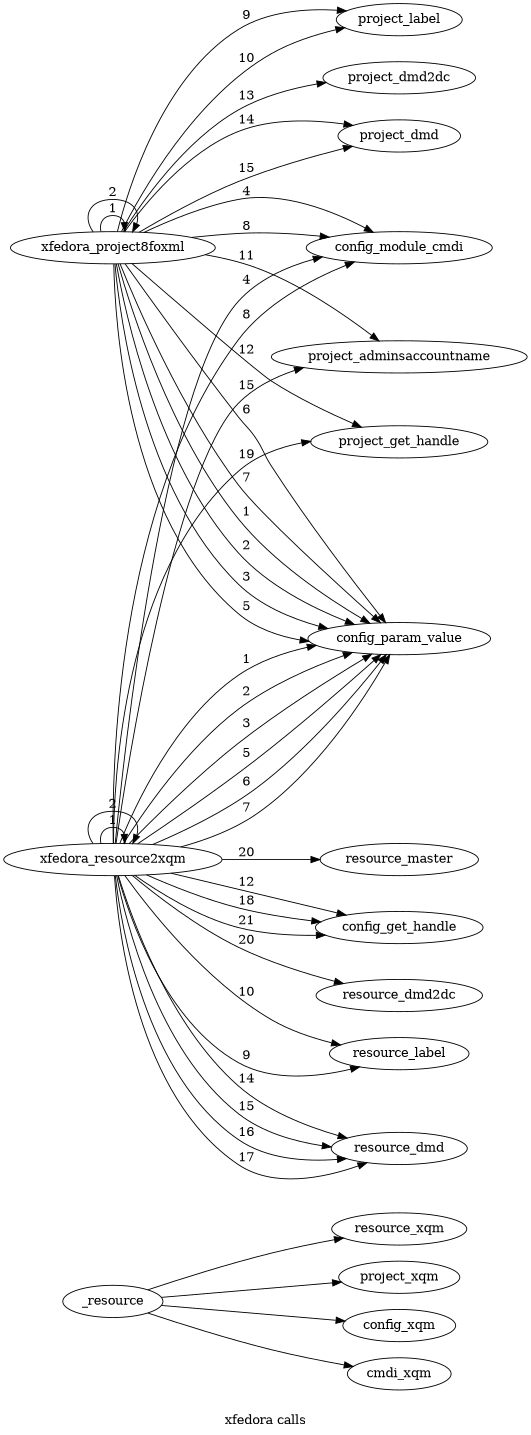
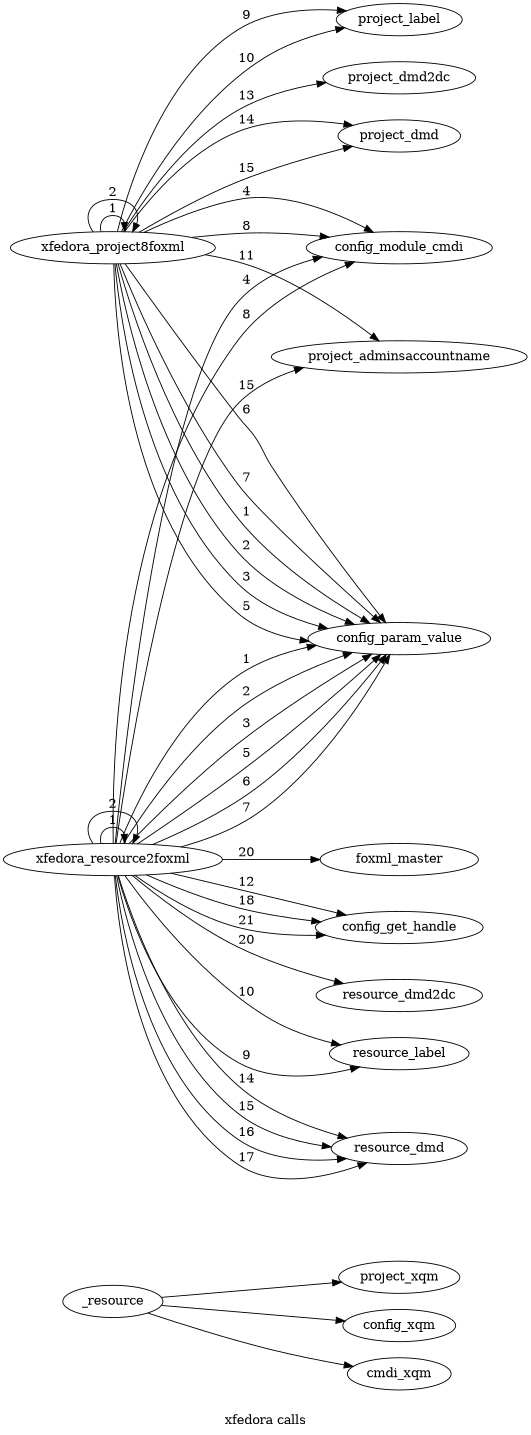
node "project_get_handle": removed
node "xfedora_resource2xqm": label "xfedora_resource2xqm" -> "xfedora_resource2foxml"
node "resource_master": label "resource_master" -> "foxml_master"
node "resource_xqm": removed
